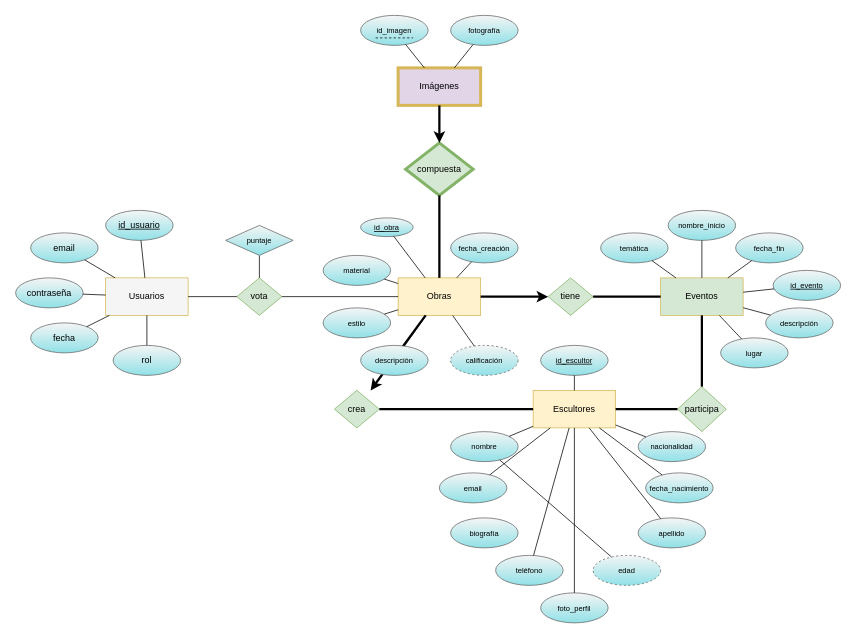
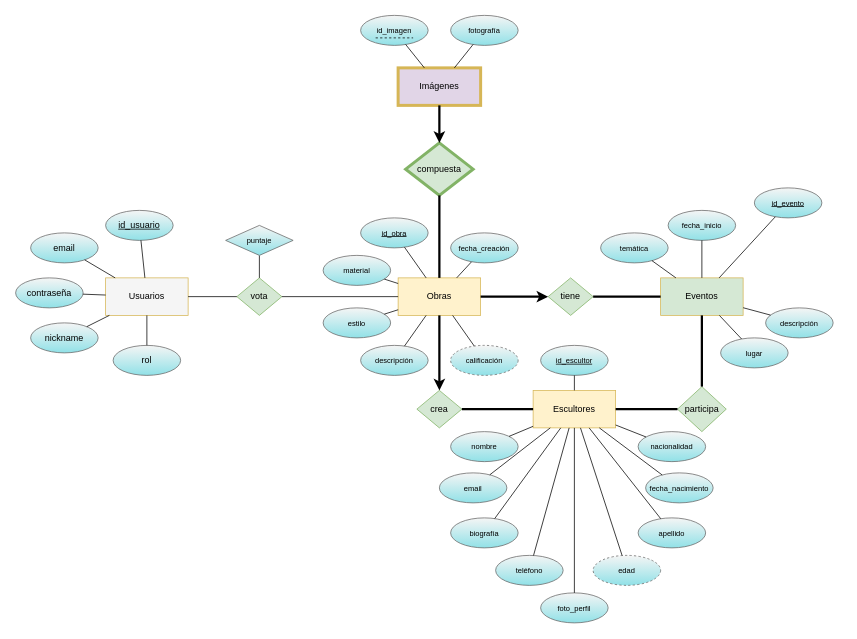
node "nombre_inicio": label "nombre_inicio" -> "fecha_inicio"
node "id_obra": size 53x19 -> 68x30
node "fecha_fin": removed
edge "fecha_fin" -- "Eventos": removed
node "id_evento": moved (807, 285) -> (788, 203)
node "fecha": label "fecha" -> "nickname"
node "crea": moved (357, 409) -> (439, 409)
edge "Escultores" -- "biografía": added
edge "nombre" -- "edad": now "Escultores" -- "edad"
